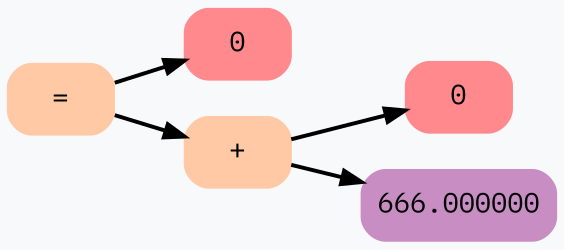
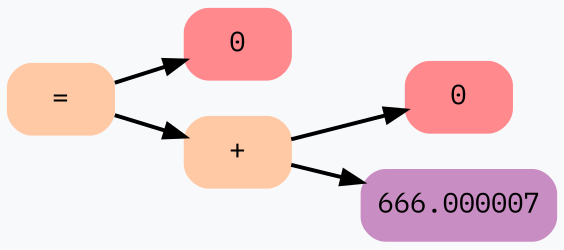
node "666.000000": label "666.000000" -> "666.000007"
